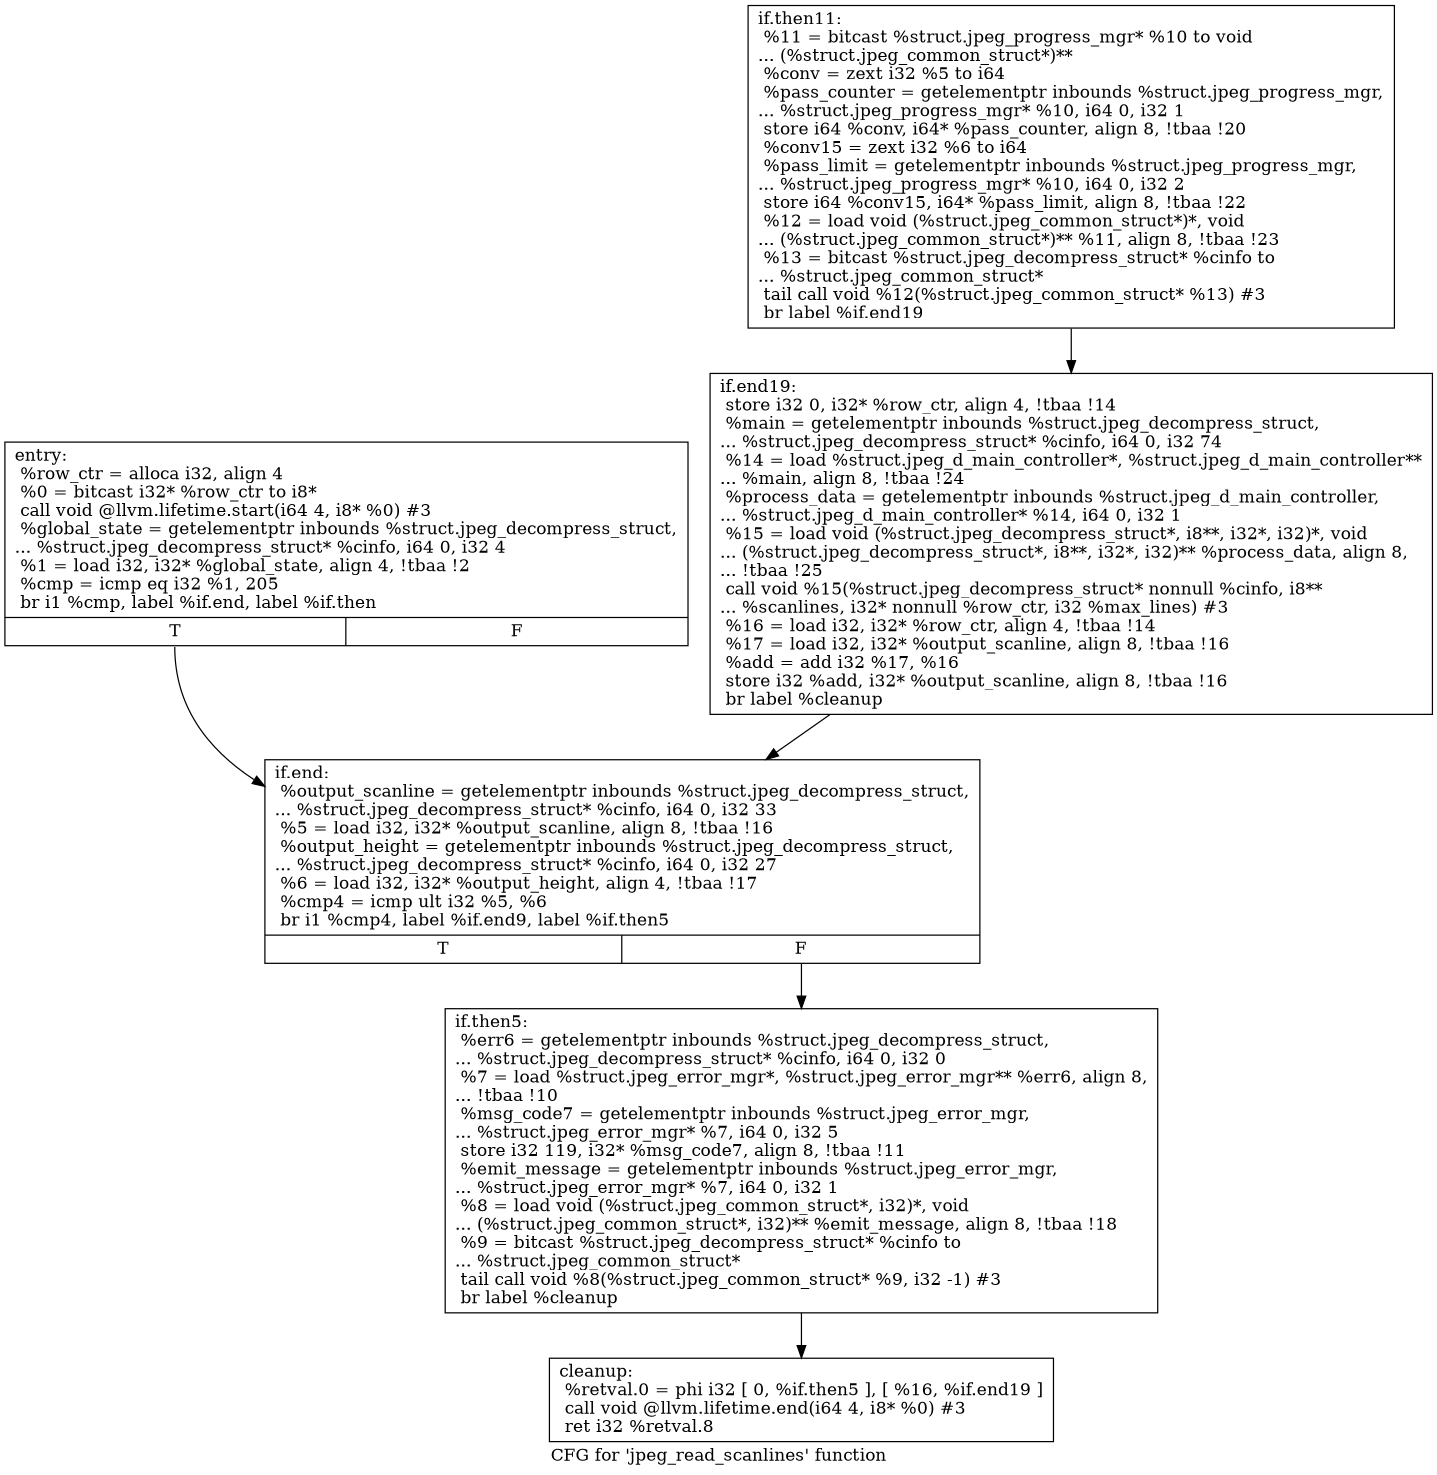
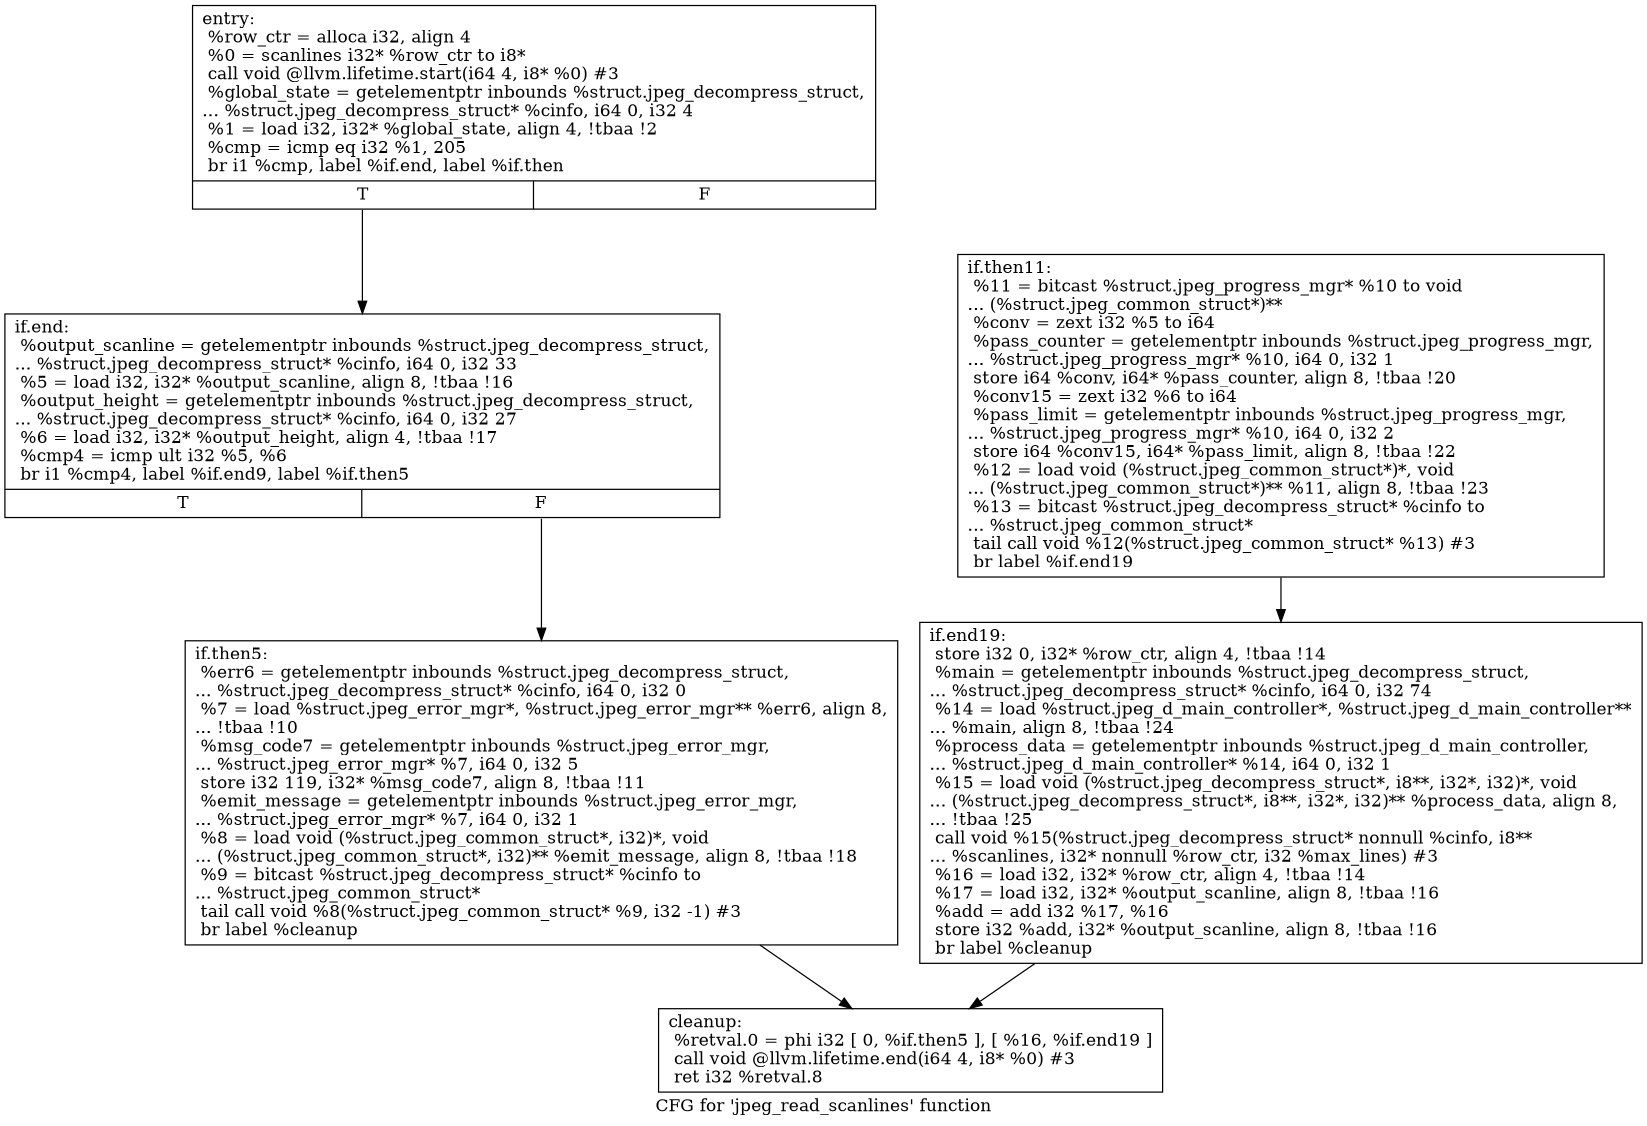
node "entry:": text "%0 = bitcast i32* %row_ctr to i8*" -> "%0 = scanlines i32* %row_ctr to i8*"
edge "if.end19:" -> "if.end:": now "if.end19:" -> "cleanup:"
